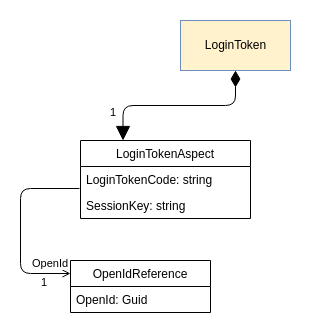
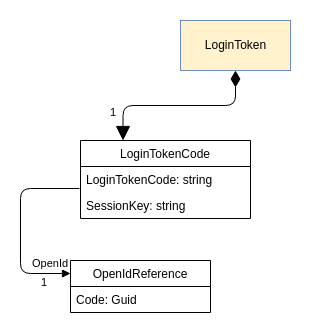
node "LoginTokenAspect": label "LoginTokenAspect" -> "LoginTokenCode"
edge "LoginTokenCode: string" -> "OpenIdReference": arrowhead open -> block
node "OpenId: Guid": label "OpenId: Guid" -> "Code: Guid"
